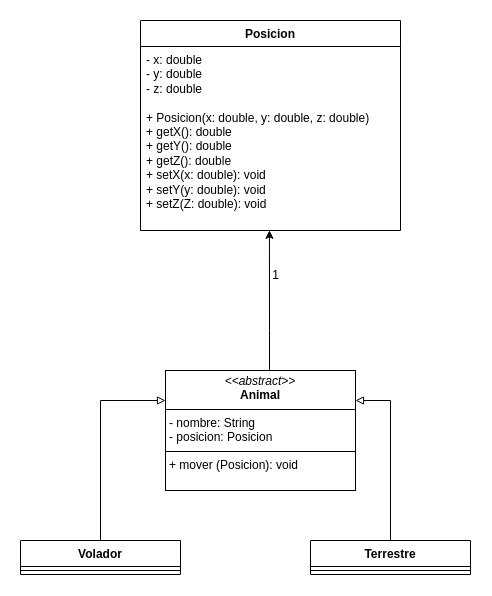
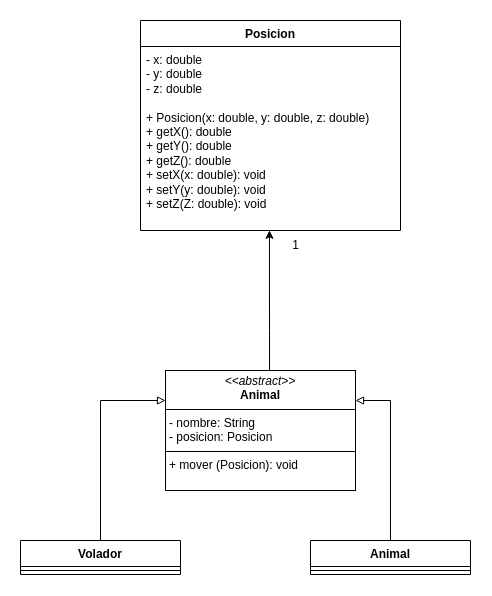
node "1": moved (276, 276) -> (296, 246)
node "Terrestre": label "Terrestre" -> "Animal"
